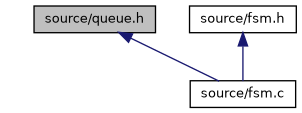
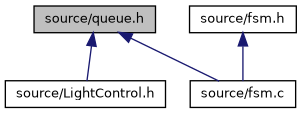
node "source/LightControl.h": added
